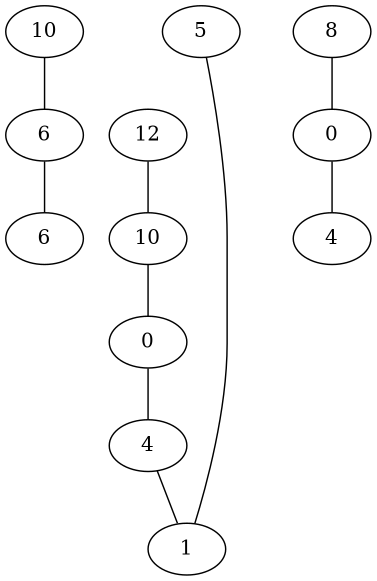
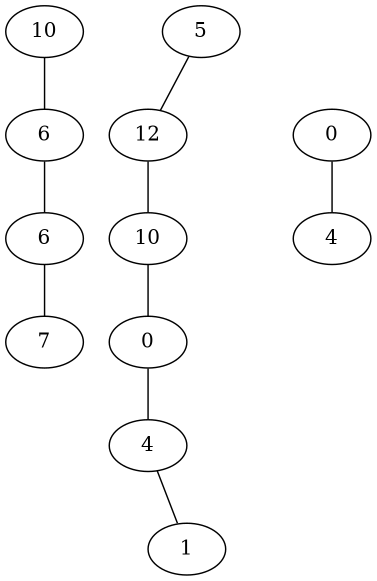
node "8": removed
edge "5" -- "1": now "5" -- "12"
node "7": added
